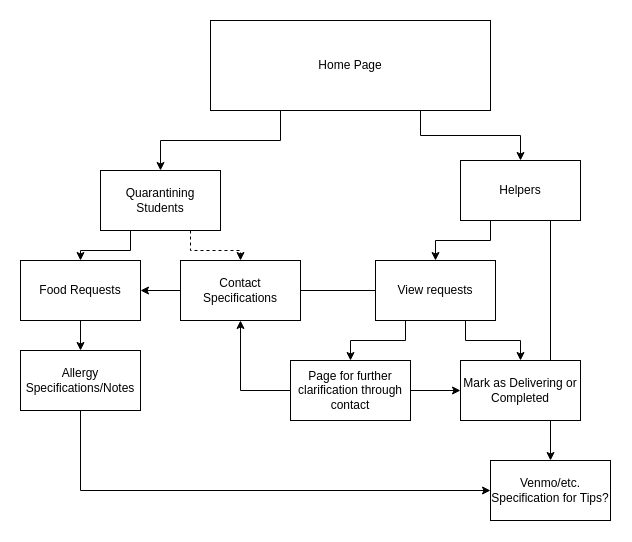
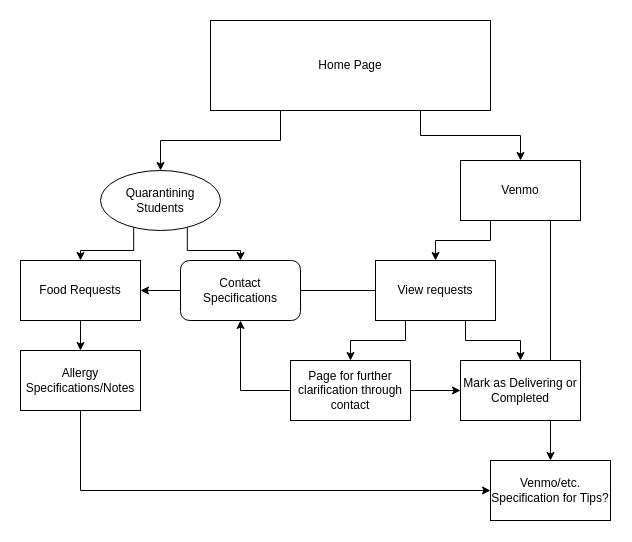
node "Helpers": label "Helpers" -> "Venmo"
node "Quarantining Students": shape rectangle -> ellipse
edge "Quarantining Students" -> "Contact Specifications": style dashed -> solid
node "Contact Specifications": shape rectangle -> rounded rectangle
